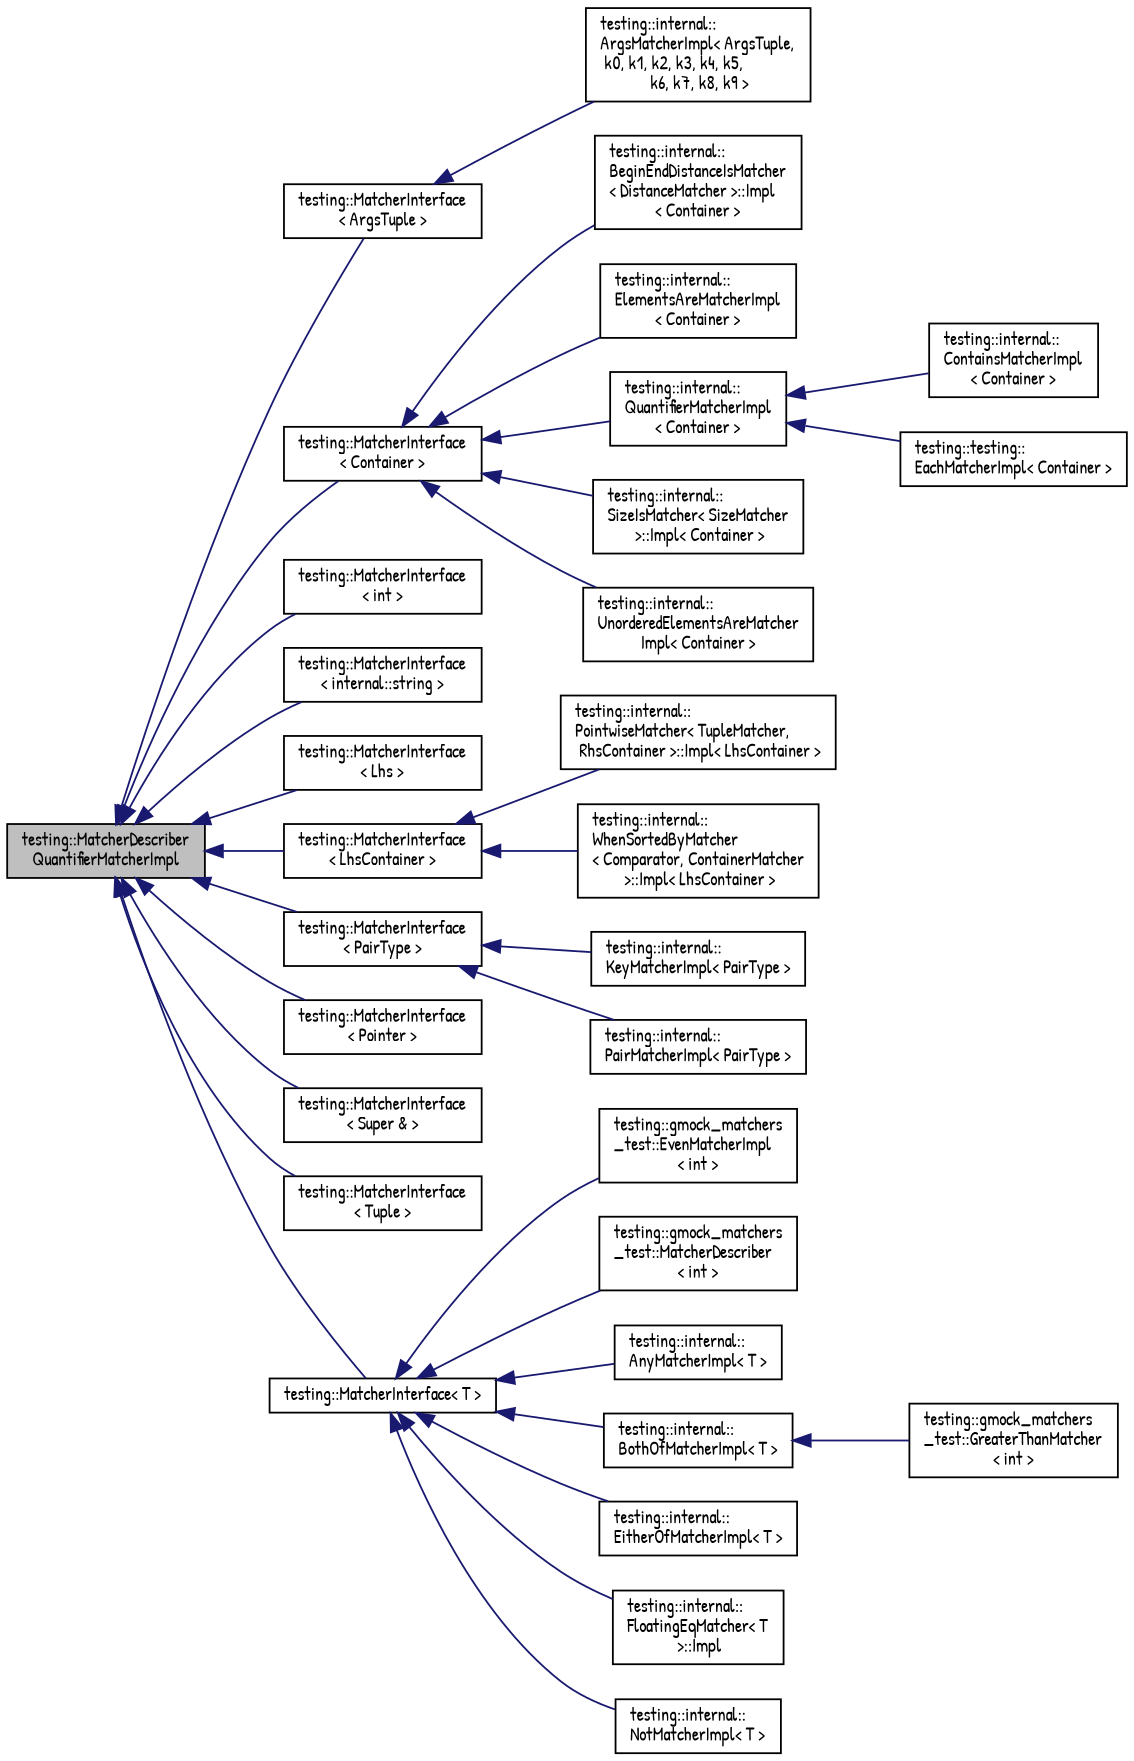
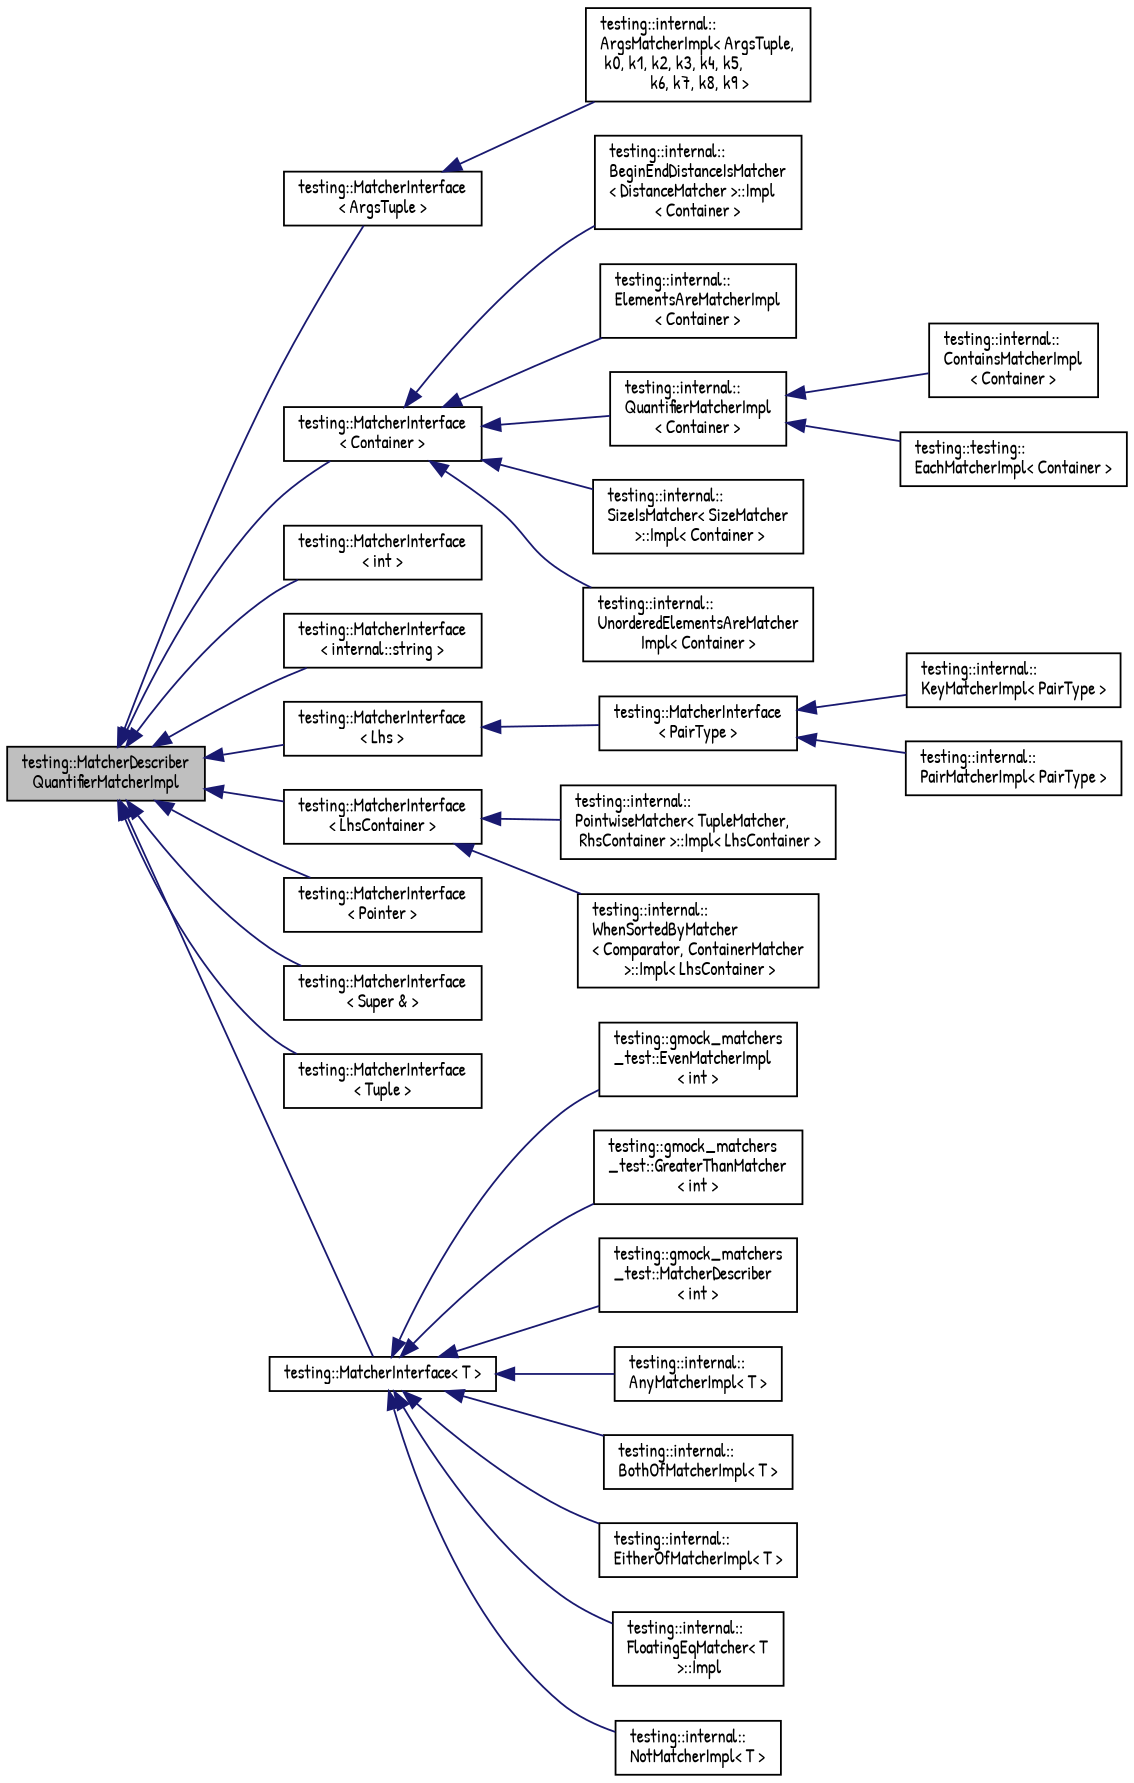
edge "testing::MatcherInterface < PairType >" -> "testing::MatcherDescriber QuantifierMatcherImpl": now "testing::MatcherInterface < PairType >" -> "testing::MatcherInterface < Lhs >"
edge "testing::gmock_matchers _test::GreaterThanMatcher < int >" -> "testing::internal:: BothOfMatcherImpl< T >": now "testing::gmock_matchers _test::GreaterThanMatcher < int >" -> "testing::MatcherInterface< T >"
